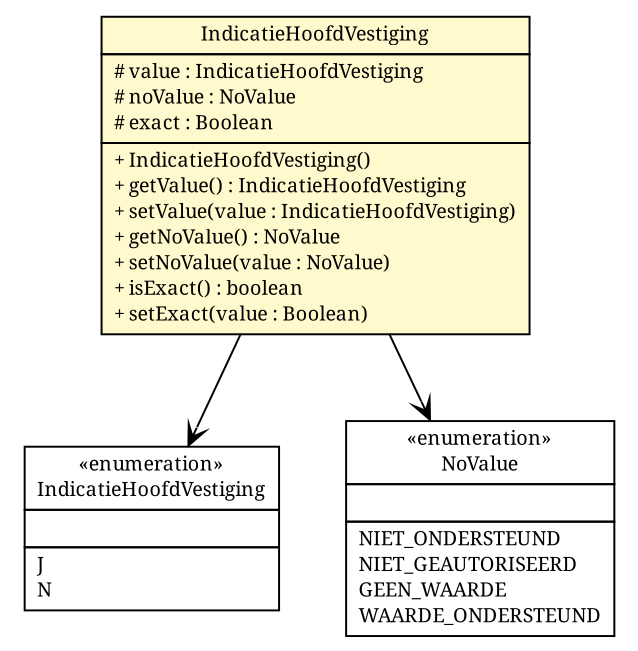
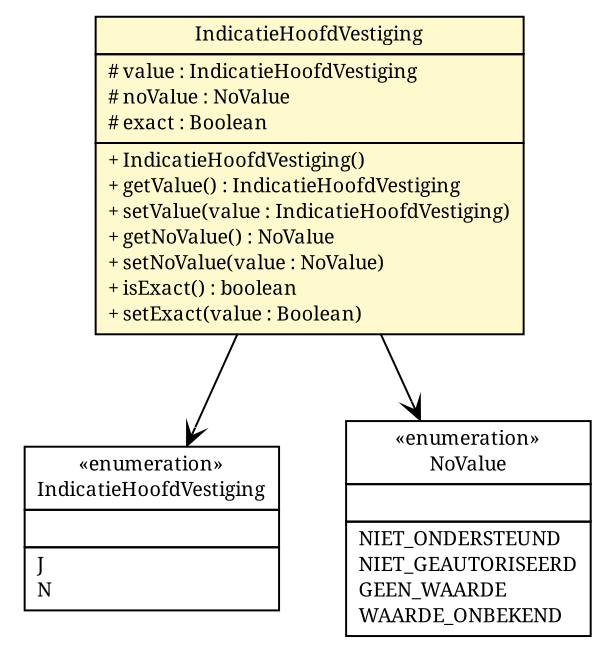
node "NoValue": text "WAARDE_ONDERSTEUND" -> "WAARDE_ONBEKEND"
